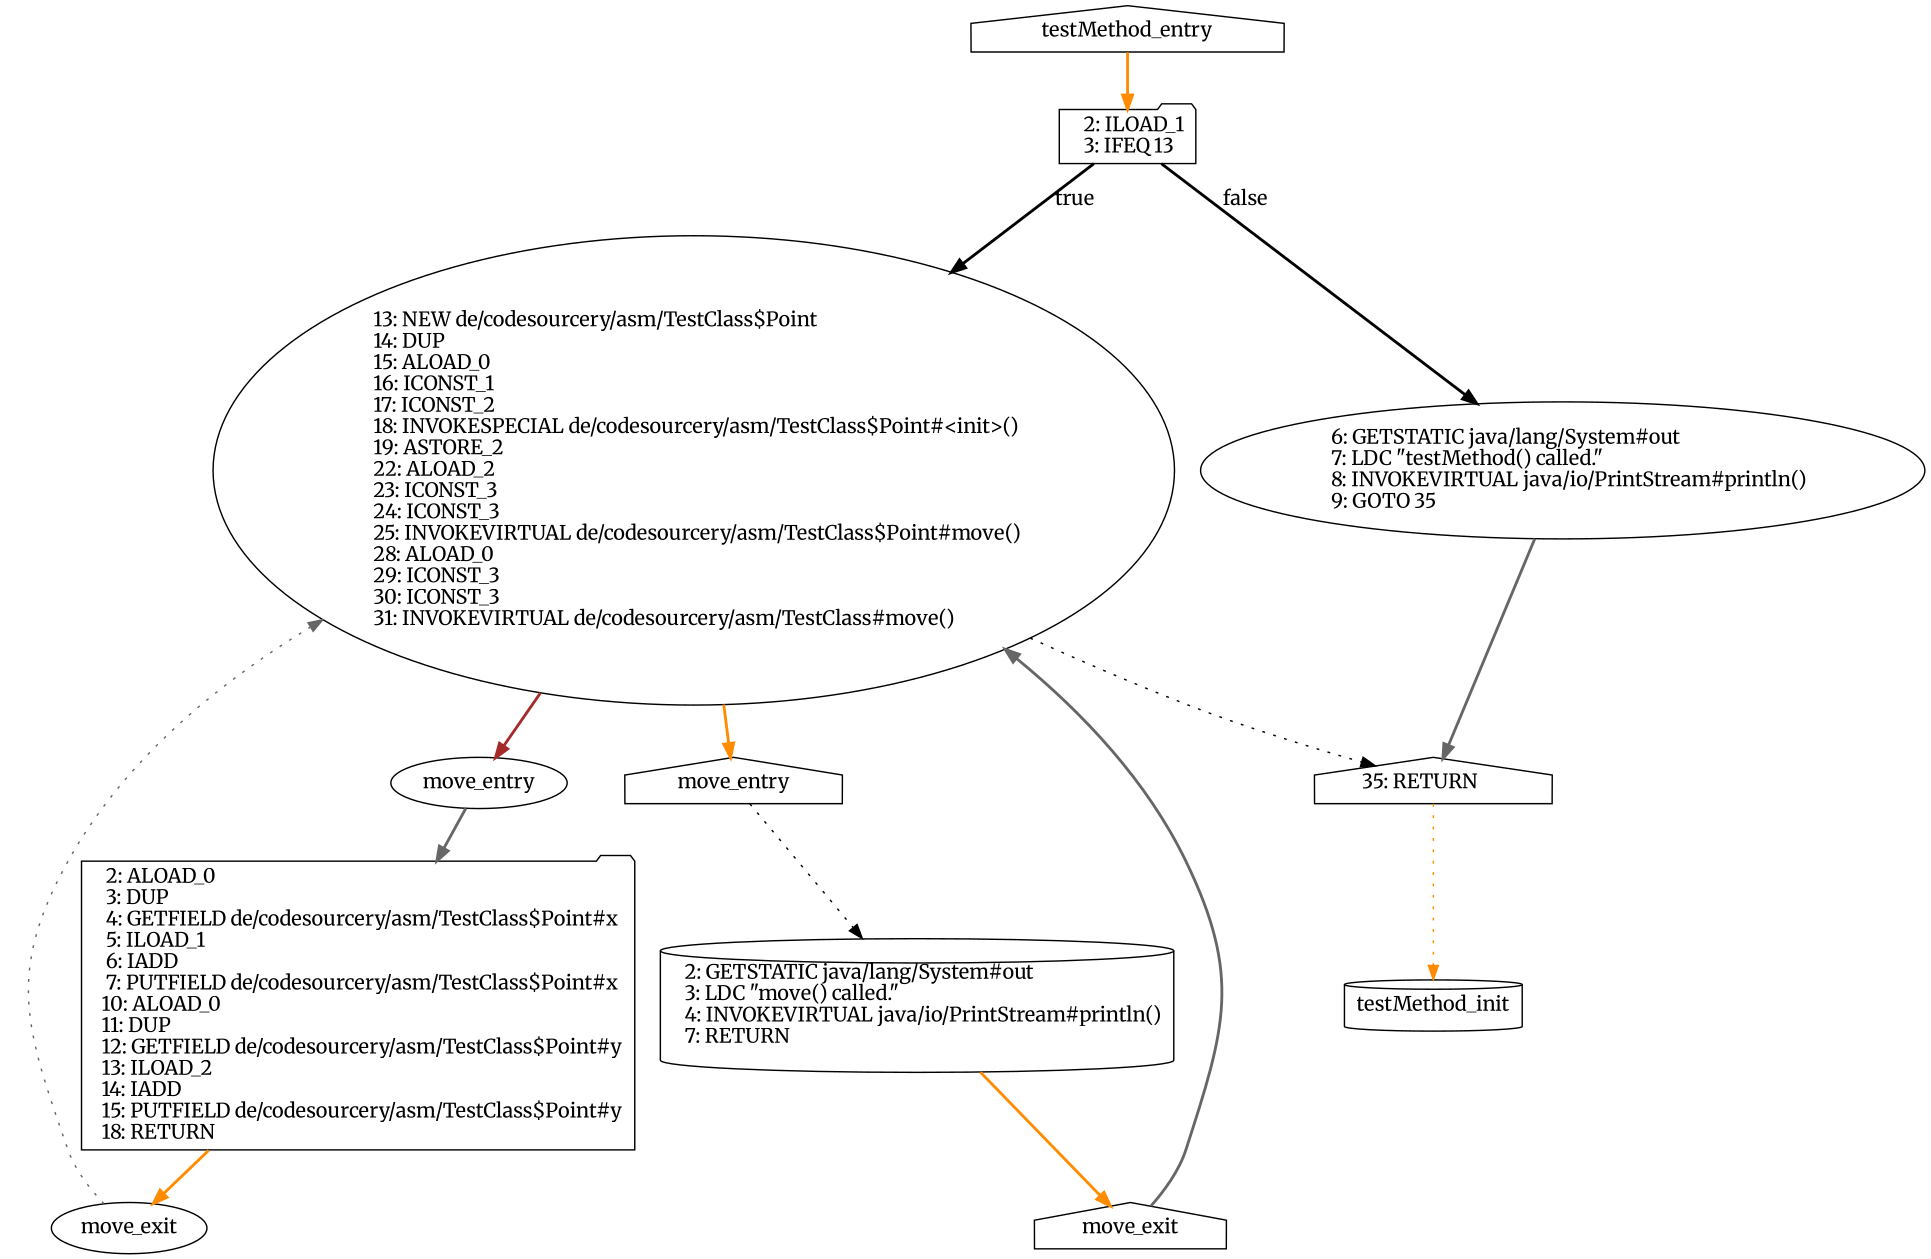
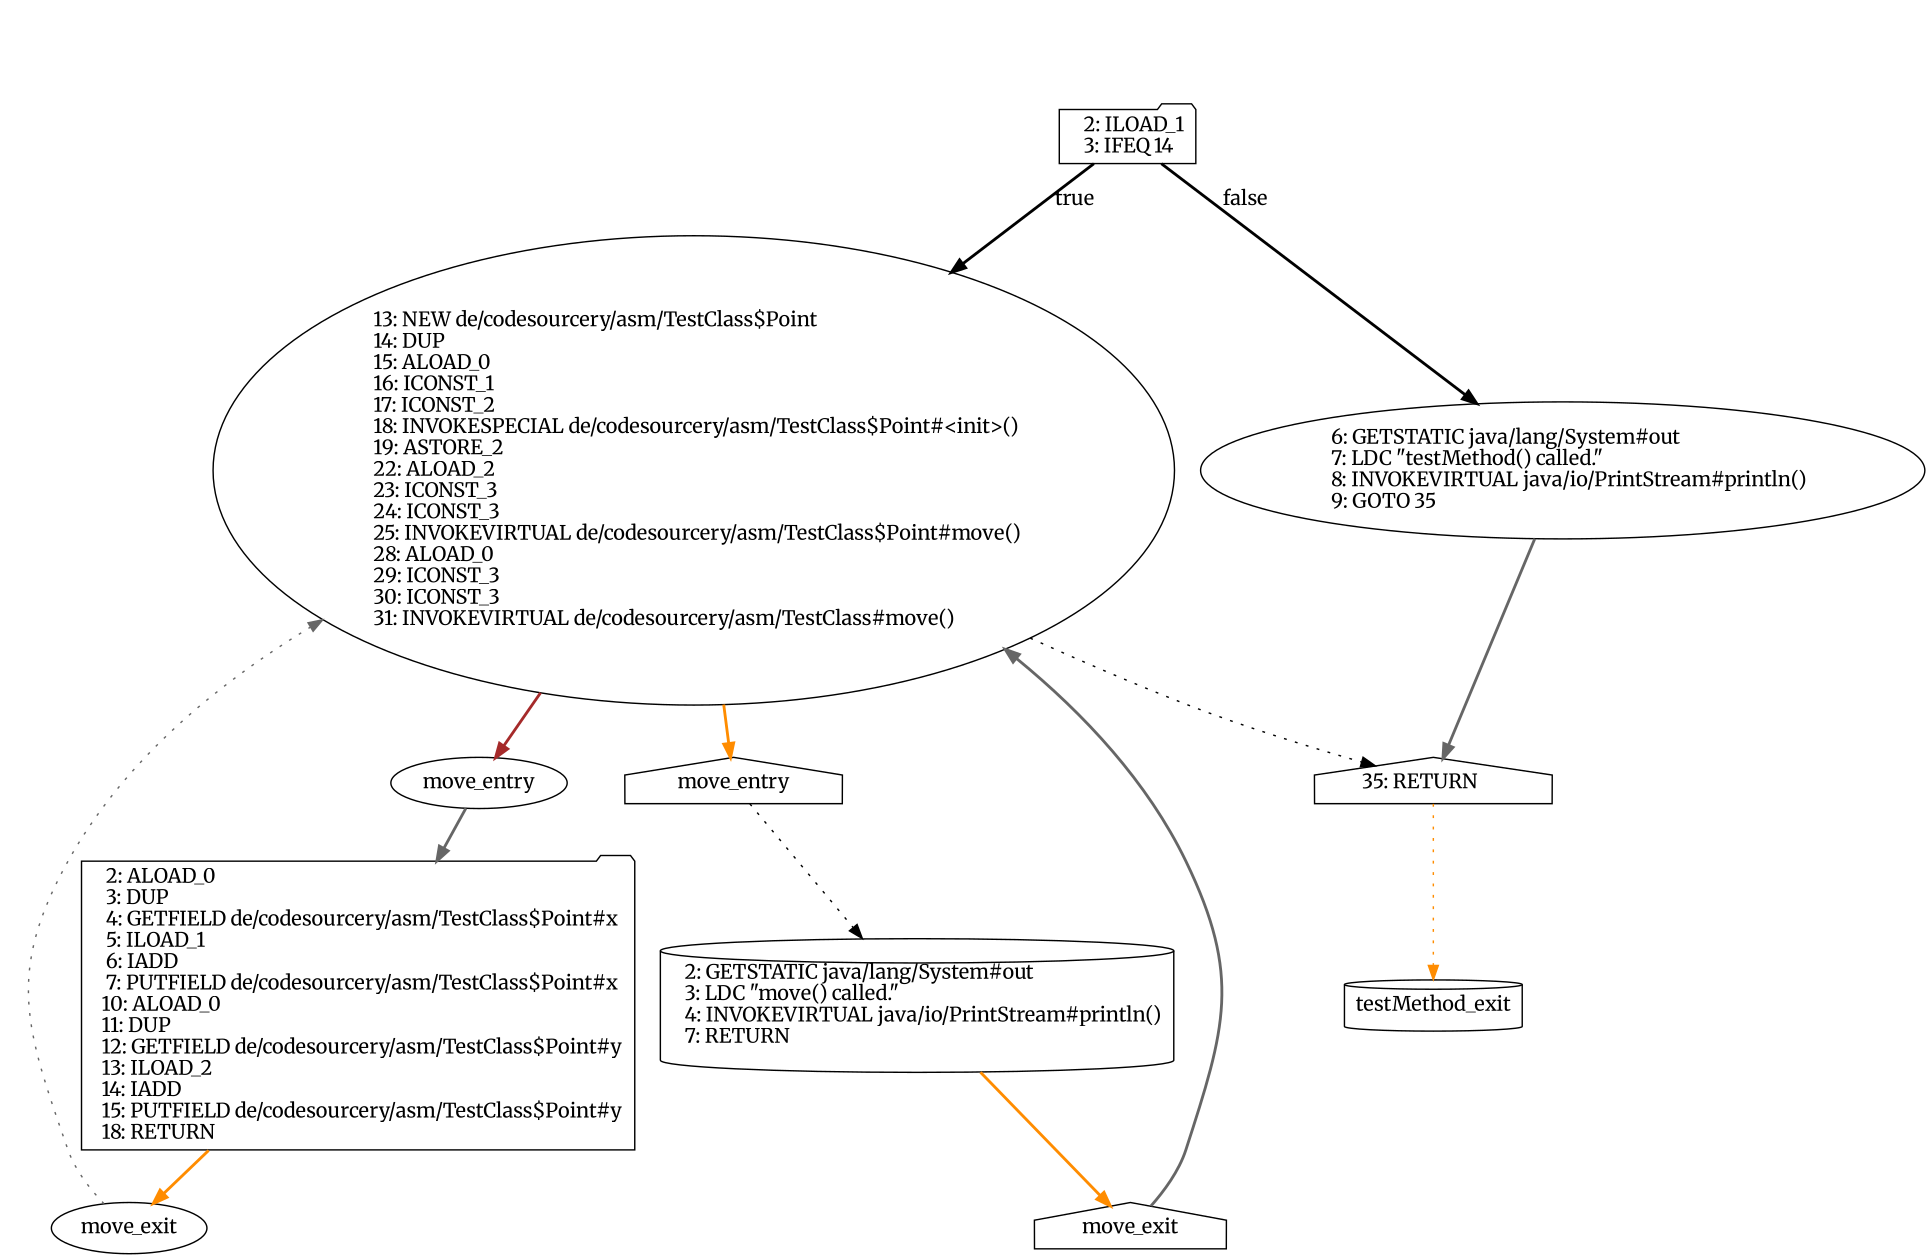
node "testMethod_entry": removed
node "2: ILOAD_1 3: IFEQ 13": label "2: ILOAD_1 3: IFEQ 13" -> "2: ILOAD_1 3: IFEQ 14"
node "testMethod_init": label "testMethod_init" -> "testMethod_exit"
